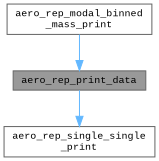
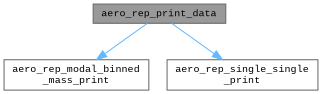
edge "aero_rep_modal_binned _mass_print" -> "aero_rep_print_data": reversed
